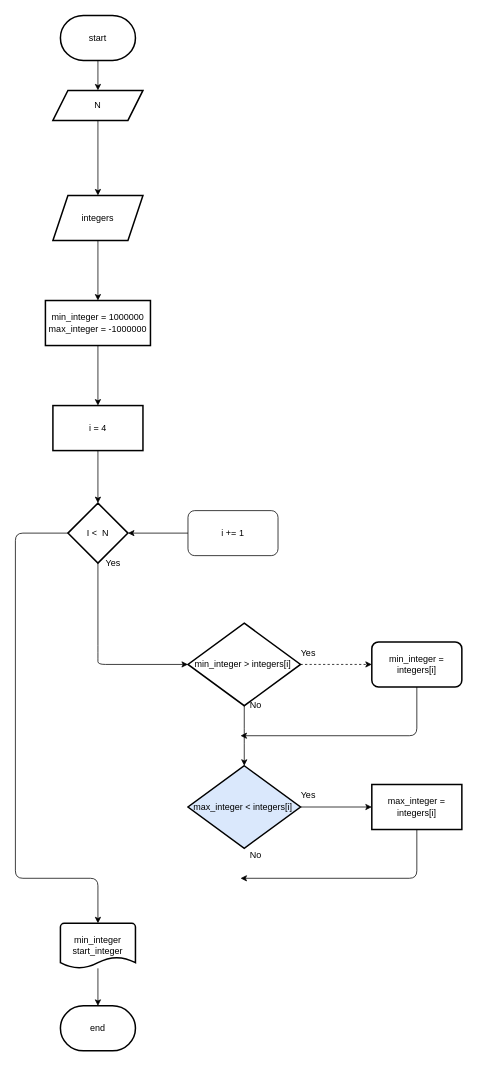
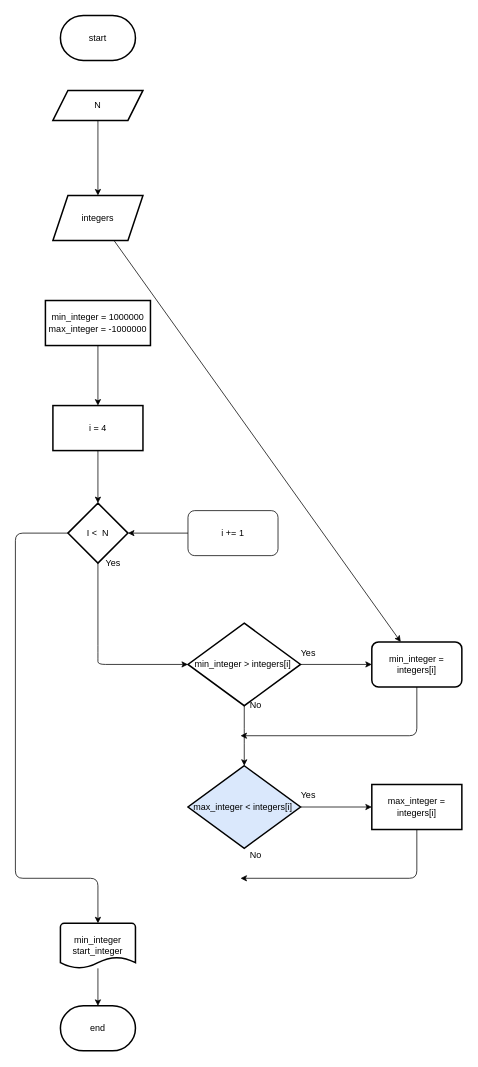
edge "start" -> "N": removed
edge "integers" -> "min_integer = 1000000 max_integer = -1000000": now "integers" -> "min_integer = integers[i]"
edge "min_integer > integers[i]" -> "min_integer = integers[i]": style dashed -> solid
